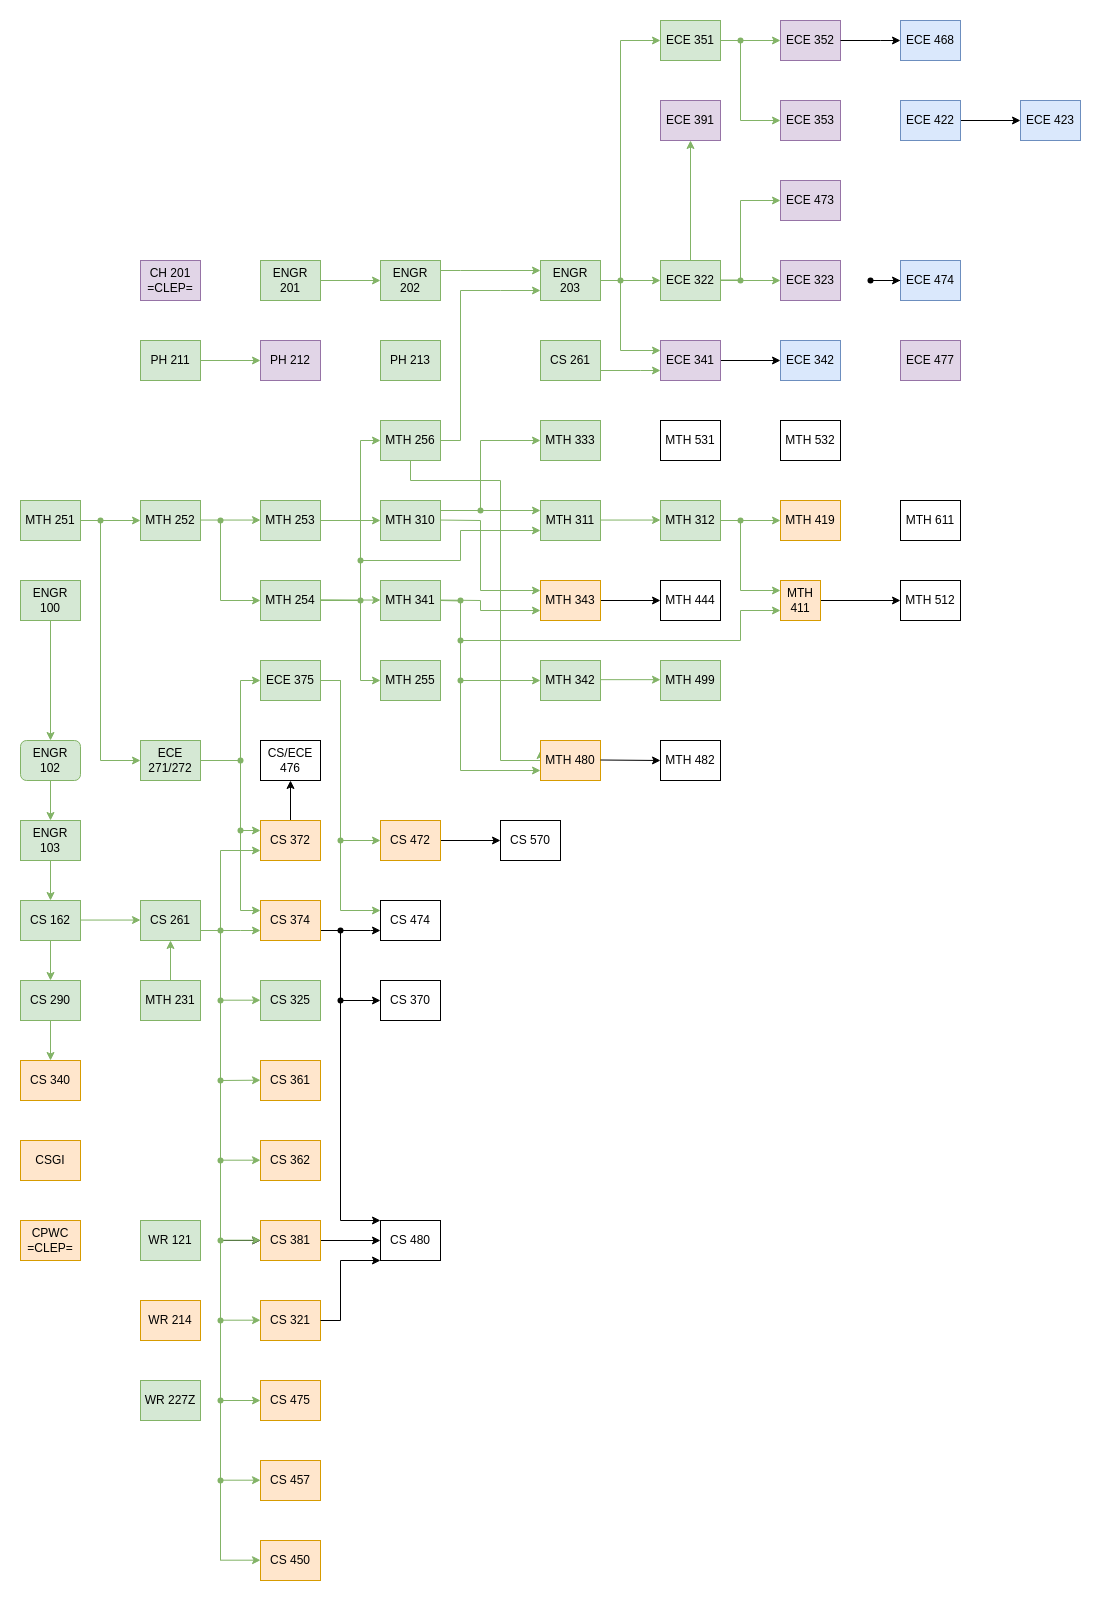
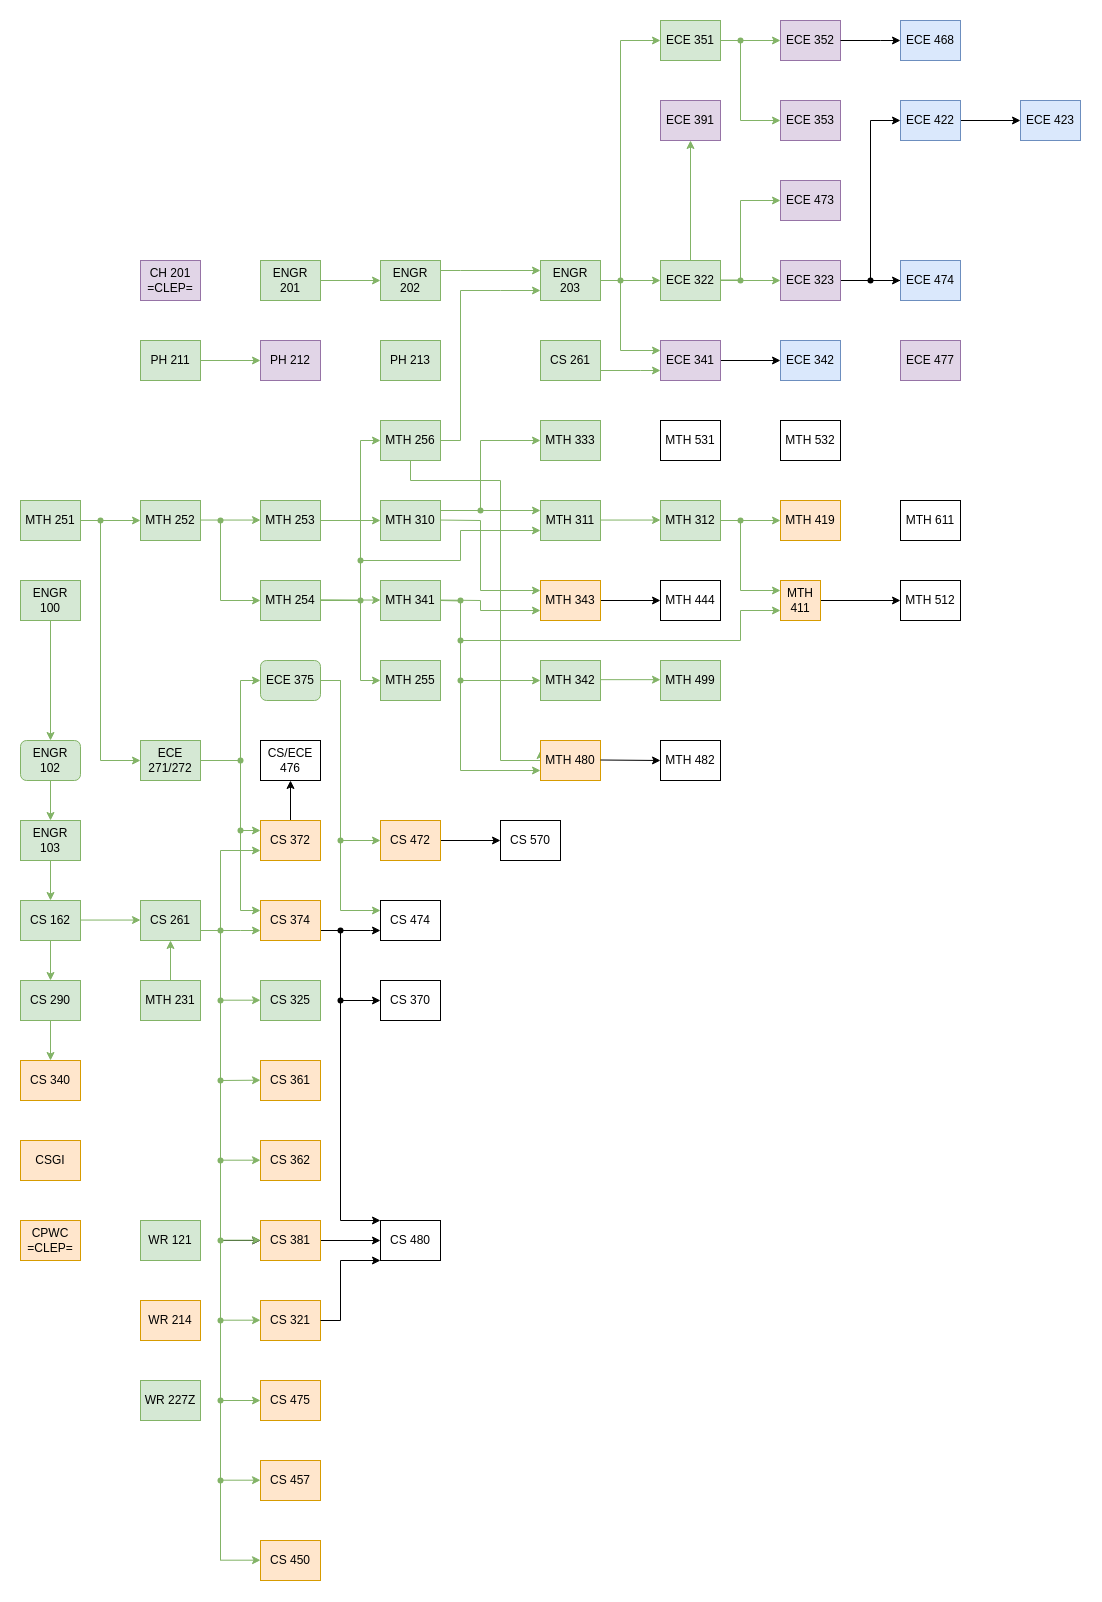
edge "ECE 323" -> "ECE 422": added
node "ECE 375": shape rectangle -> rounded rectangle
